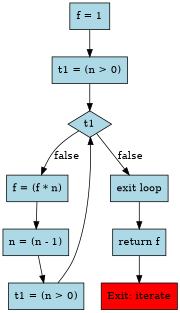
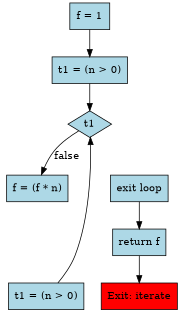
edge "t1" -> "exit loop": removed, label "false"
node "n = (n - 1)": removed
